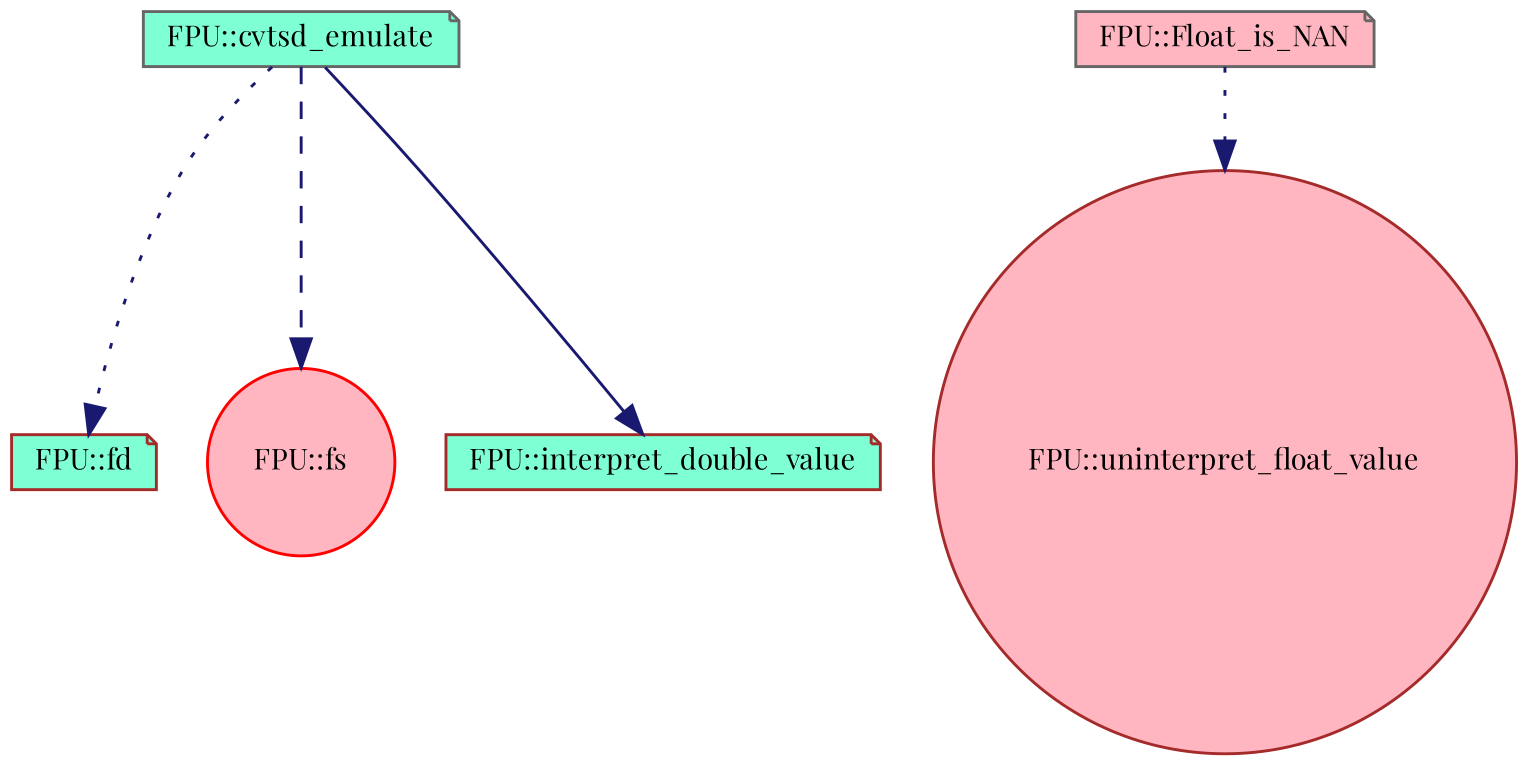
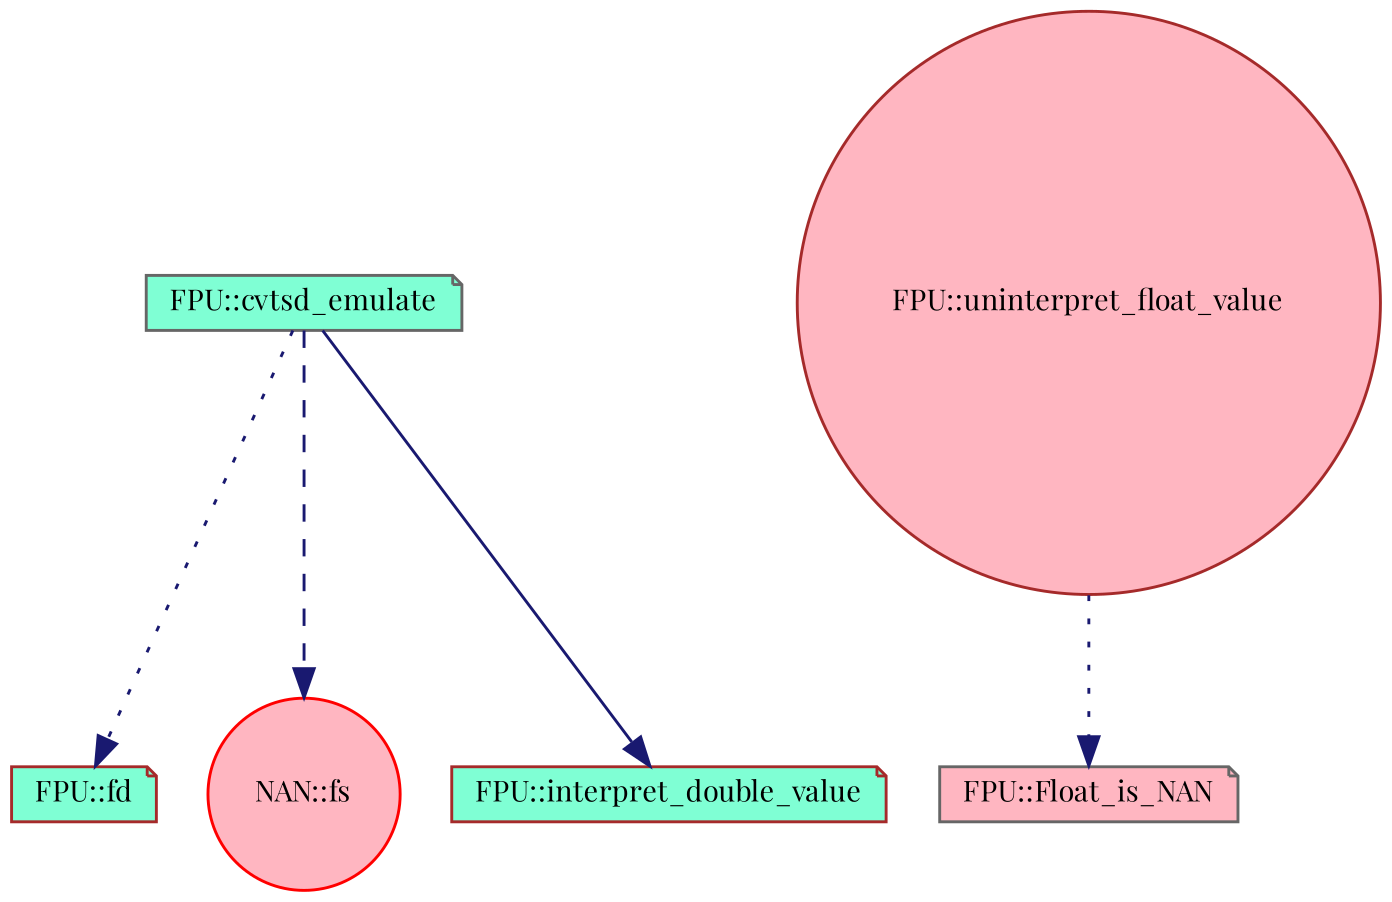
edge "FPU::Float_is_NAN" -> "FPU::uninterpret_float_value": reversed
node "FPU::fs": label "FPU::fs" -> "NAN::fs"
